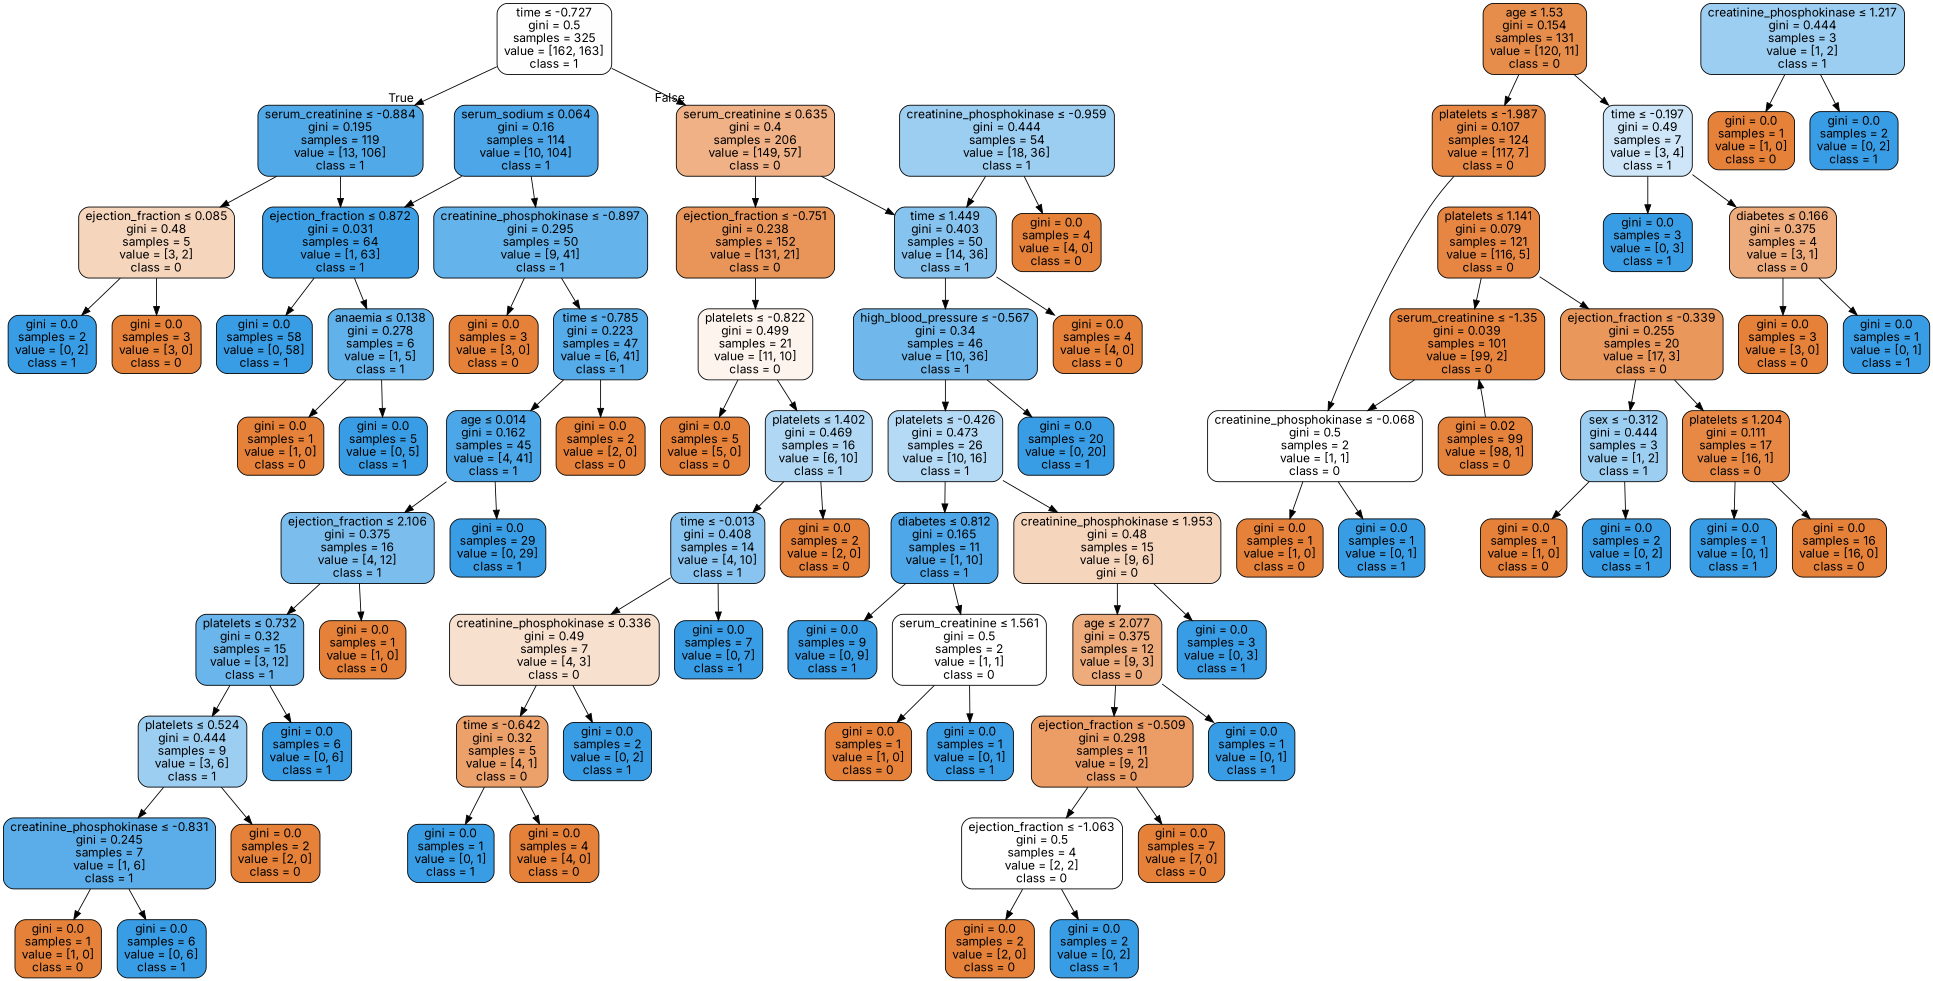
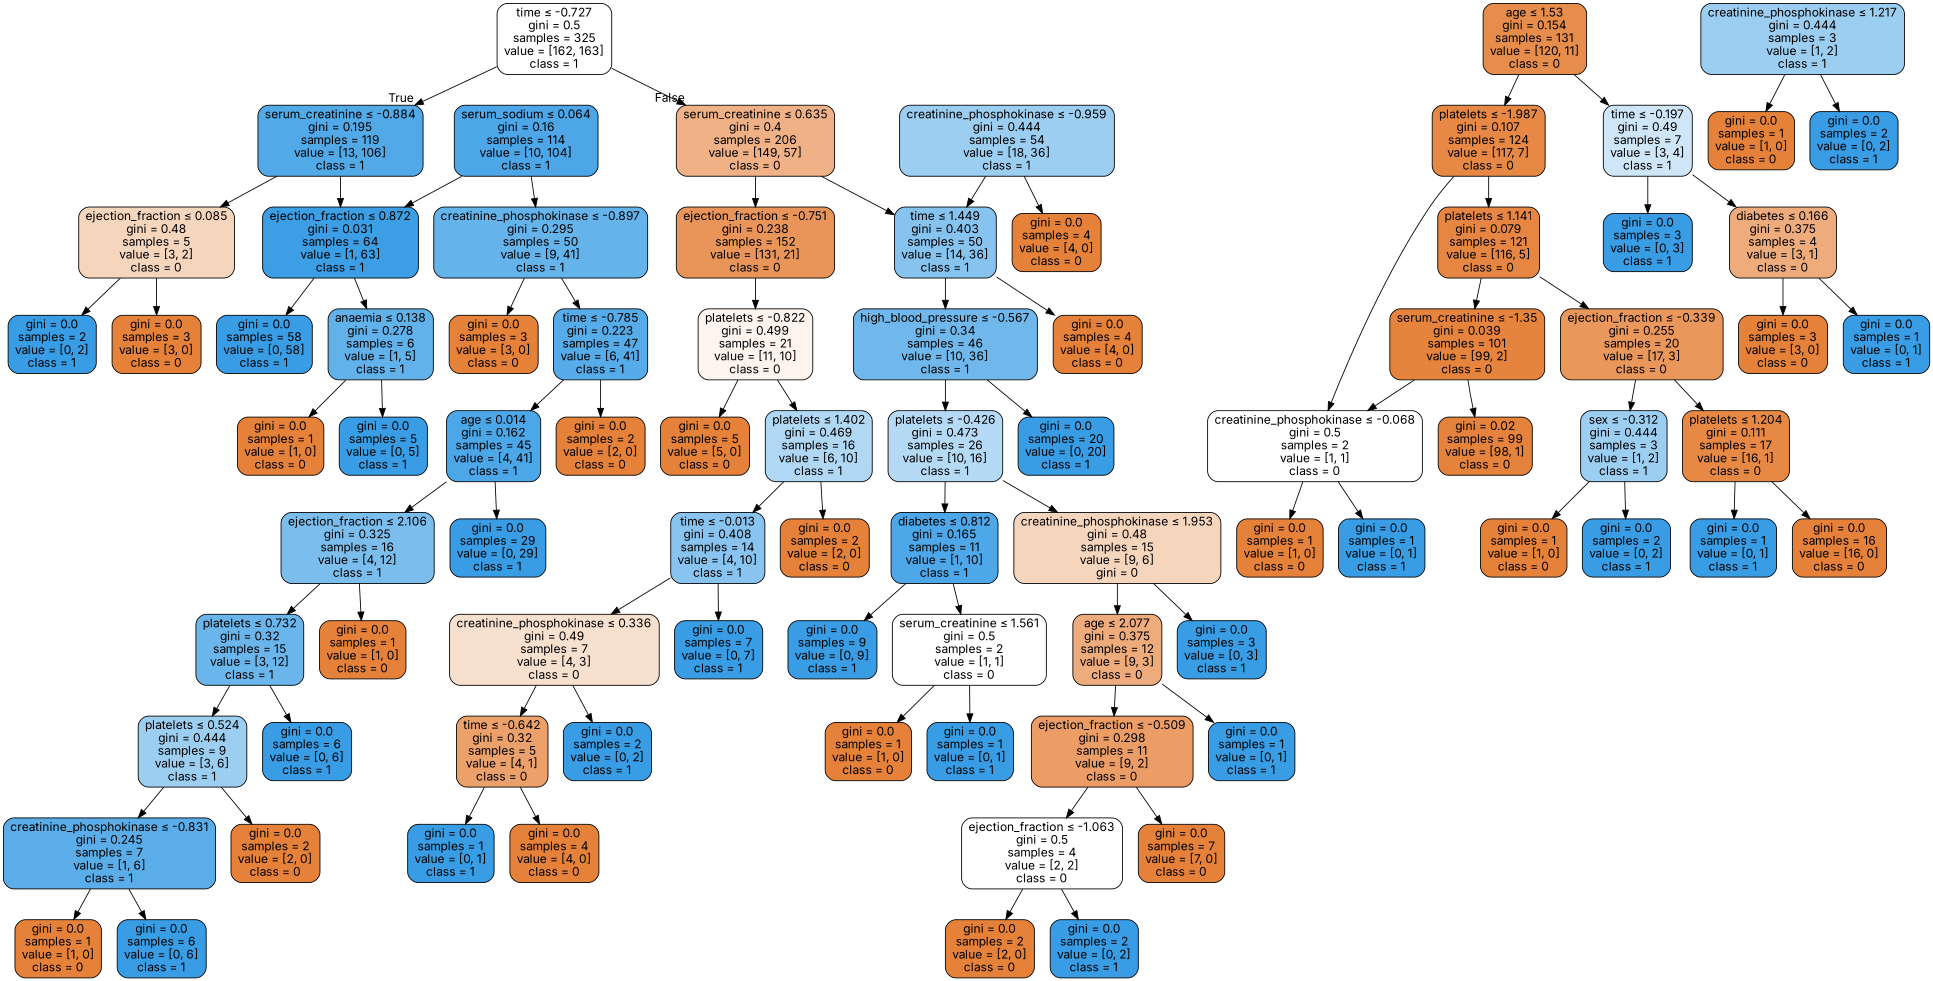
edge "platelets ≤ -1.987" -> "platelets ≤ 1.141": added
edge "gini = 0.02" -> "serum_creatinine ≤ -1.35": reversed
node "ejection_fraction ≤ 2.106": text "gini = 0.375" -> "gini = 0.325"
